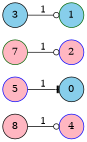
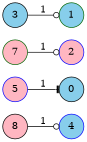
node "4": fillcolor lightpink -> skyblue
